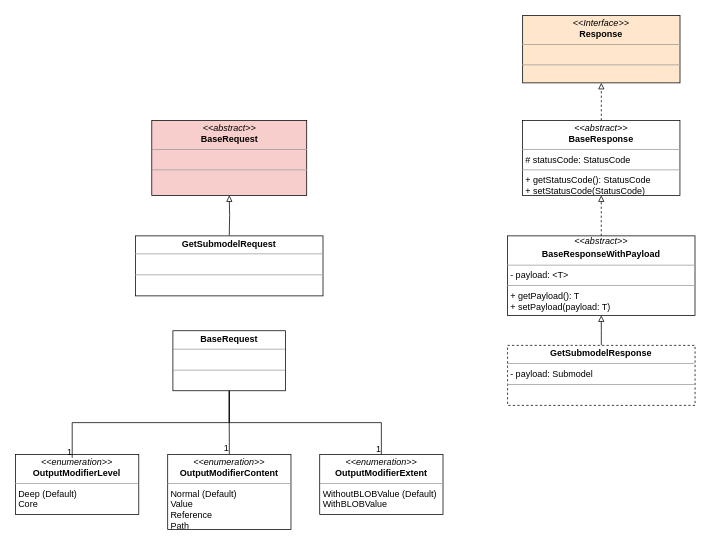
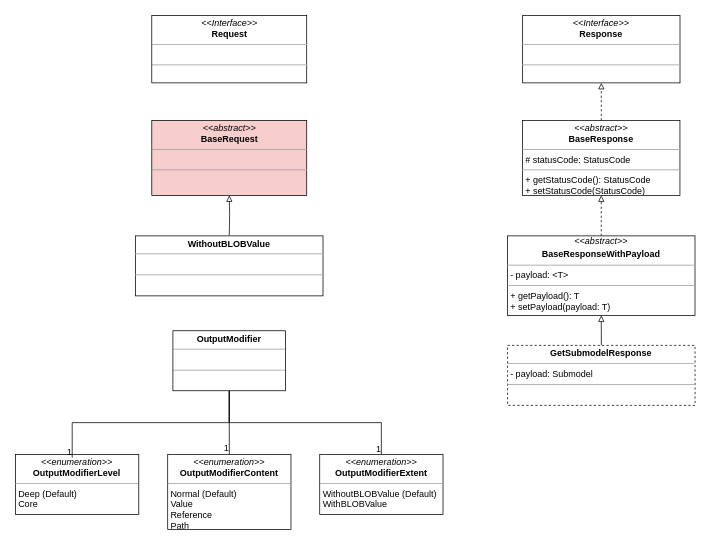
node "<<Interface>> Request": added
node "<<Interface>> Response": fillcolor #ffe6cc -> #ffffff
node "GetSubmodelRequest": label "GetSubmodelRequest" -> "WithoutBLOBValue"
node "BaseRequest": label "BaseRequest" -> "OutputModifier"
